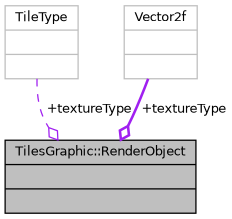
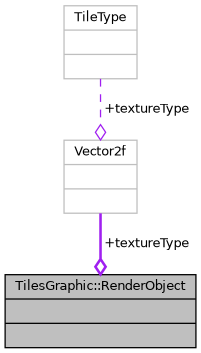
edge "TileType" -> "TilesGraphic::RenderObject": now "TileType" -> "Vector2f"
